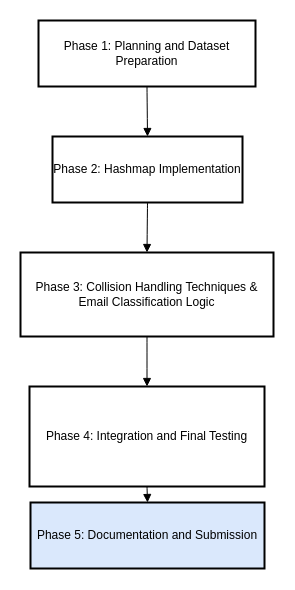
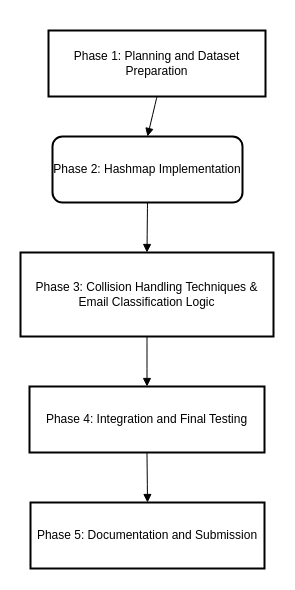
node "Phase 1: Planning and Dataset Preparation": moved (147, 54) -> (157, 64)
node "Phase 2: Hashmap Implementation": shape rectangle -> rounded rectangle
node "Phase 4: Integration and Final Testing": size 235x100 -> 235x66
node "Phase 5: Documentation and Submission": fillcolor #dae8fc -> #ffffff
